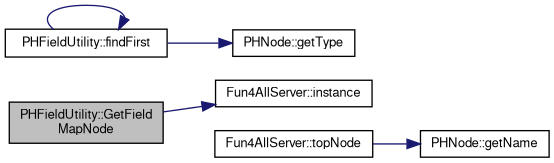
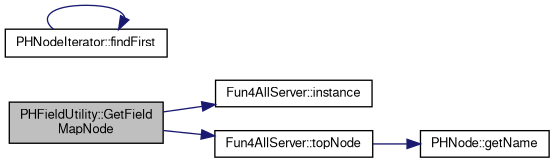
node "PHFieldUtility::findFirst": label "PHFieldUtility::findFirst" -> "PHNodeIterator::findFirst"
node "PHNode::getType": removed
edge "PHFieldUtility::GetField MapNode" -> "Fun4AllServer::topNode": added
